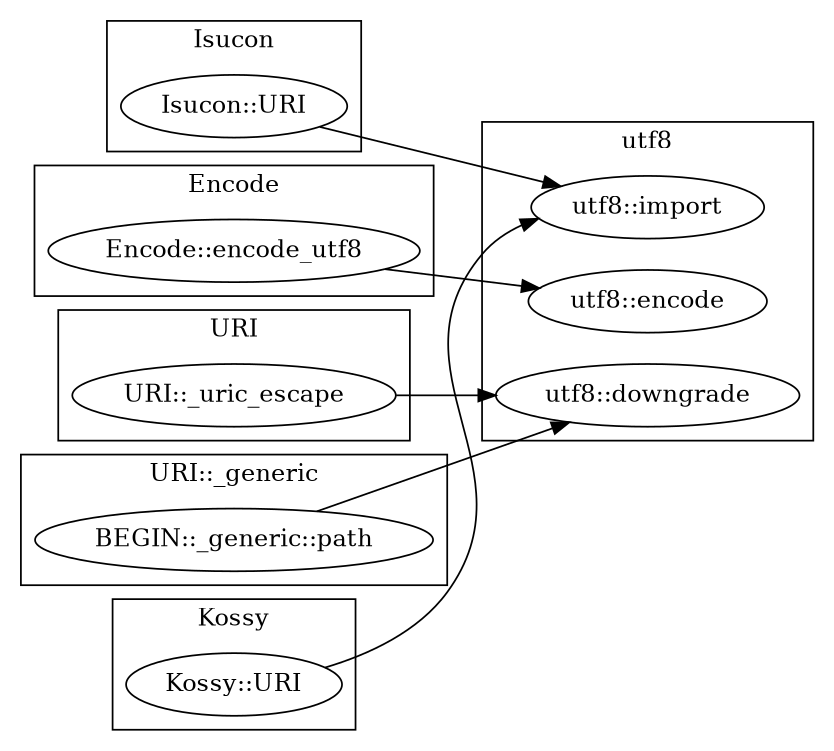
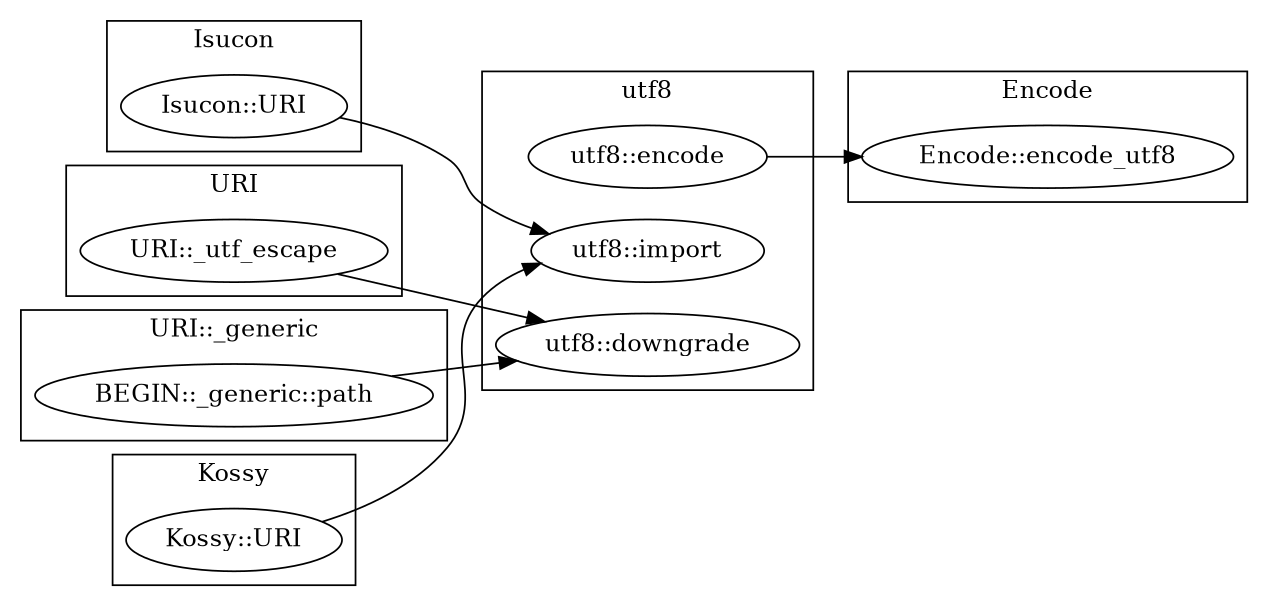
edge "Encode::encode_utf8" -> "utf8::encode": reversed
node "URI::_uric_escape": label "URI::_uric_escape" -> "URI::_utf_escape"
